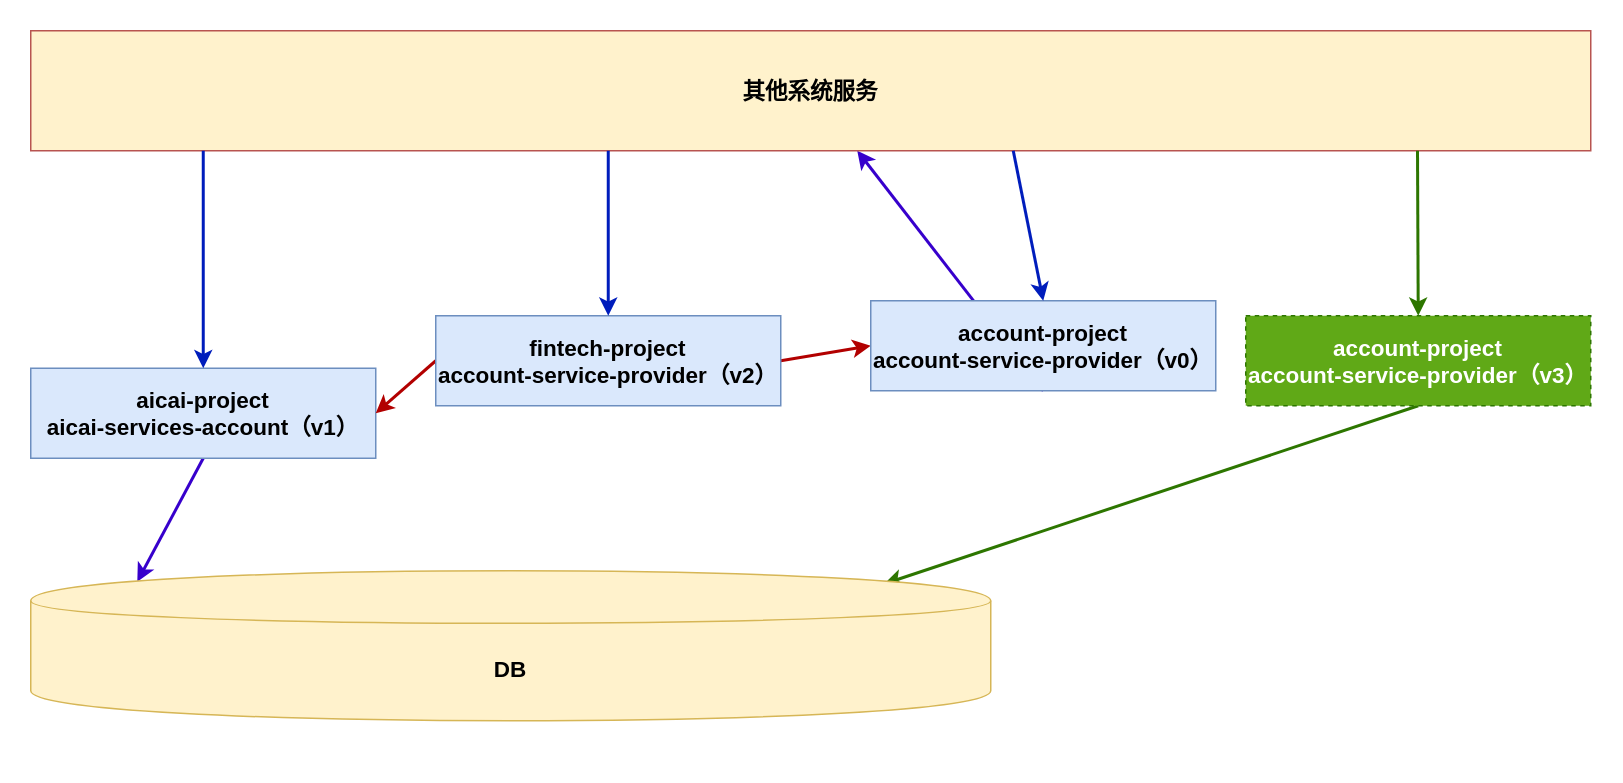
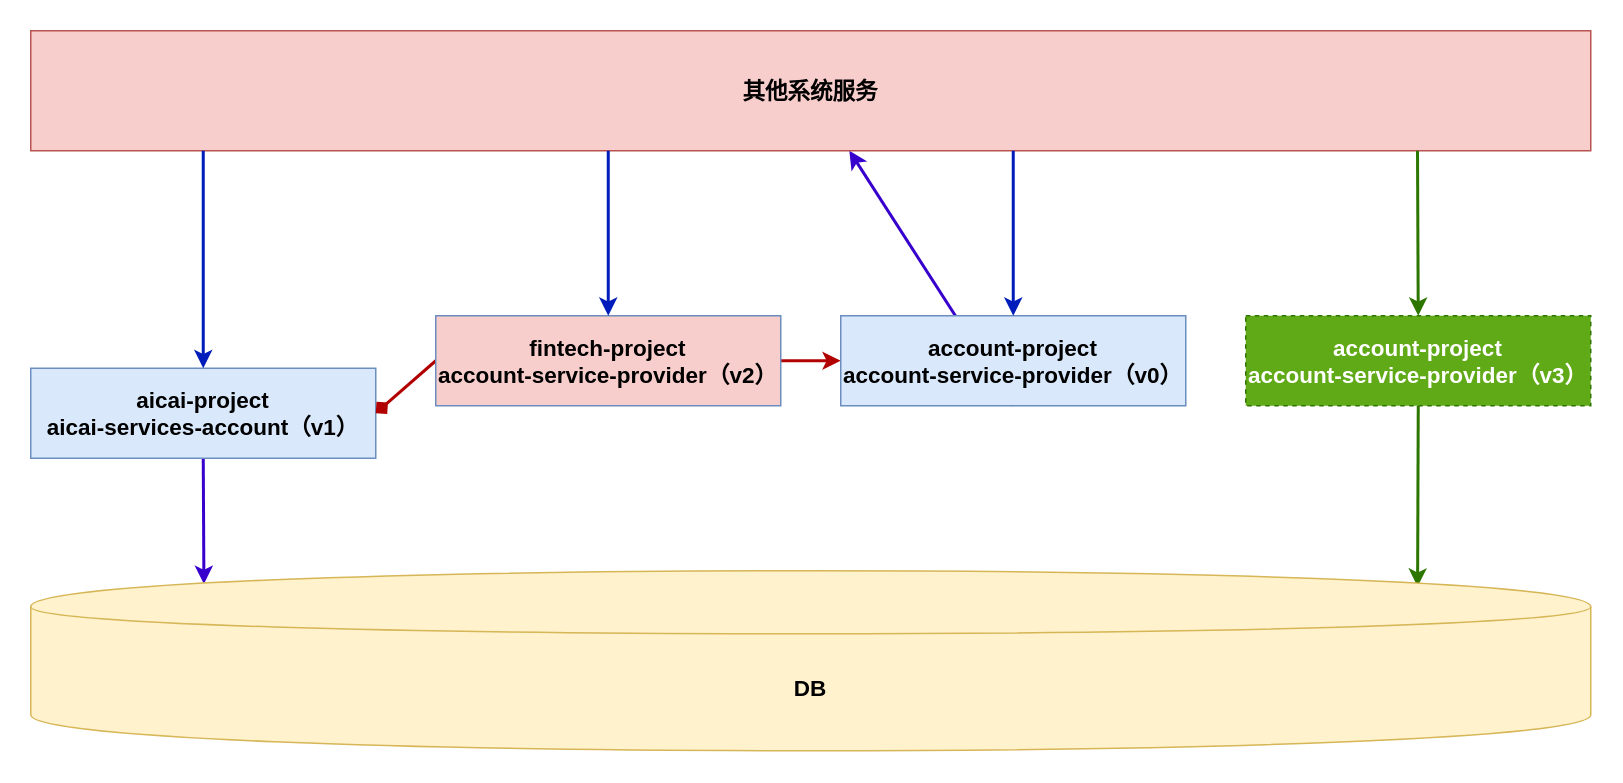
node "其他系统服务": fillcolor #fff2cc -> #f8cecc
node "account-project account-service-provider（v0）": moved (1043, 346) -> (1013, 361)
node "fintech-project account-service-provider（v2）": fillcolor #dae8fc -> #f8cecc
edge "fintech-project account-service-provider（v2）" -> "aicai-project aicai-services-account（v1）": arrowhead classic -> diamond
node "DB": size 960x150 -> 1560x180
